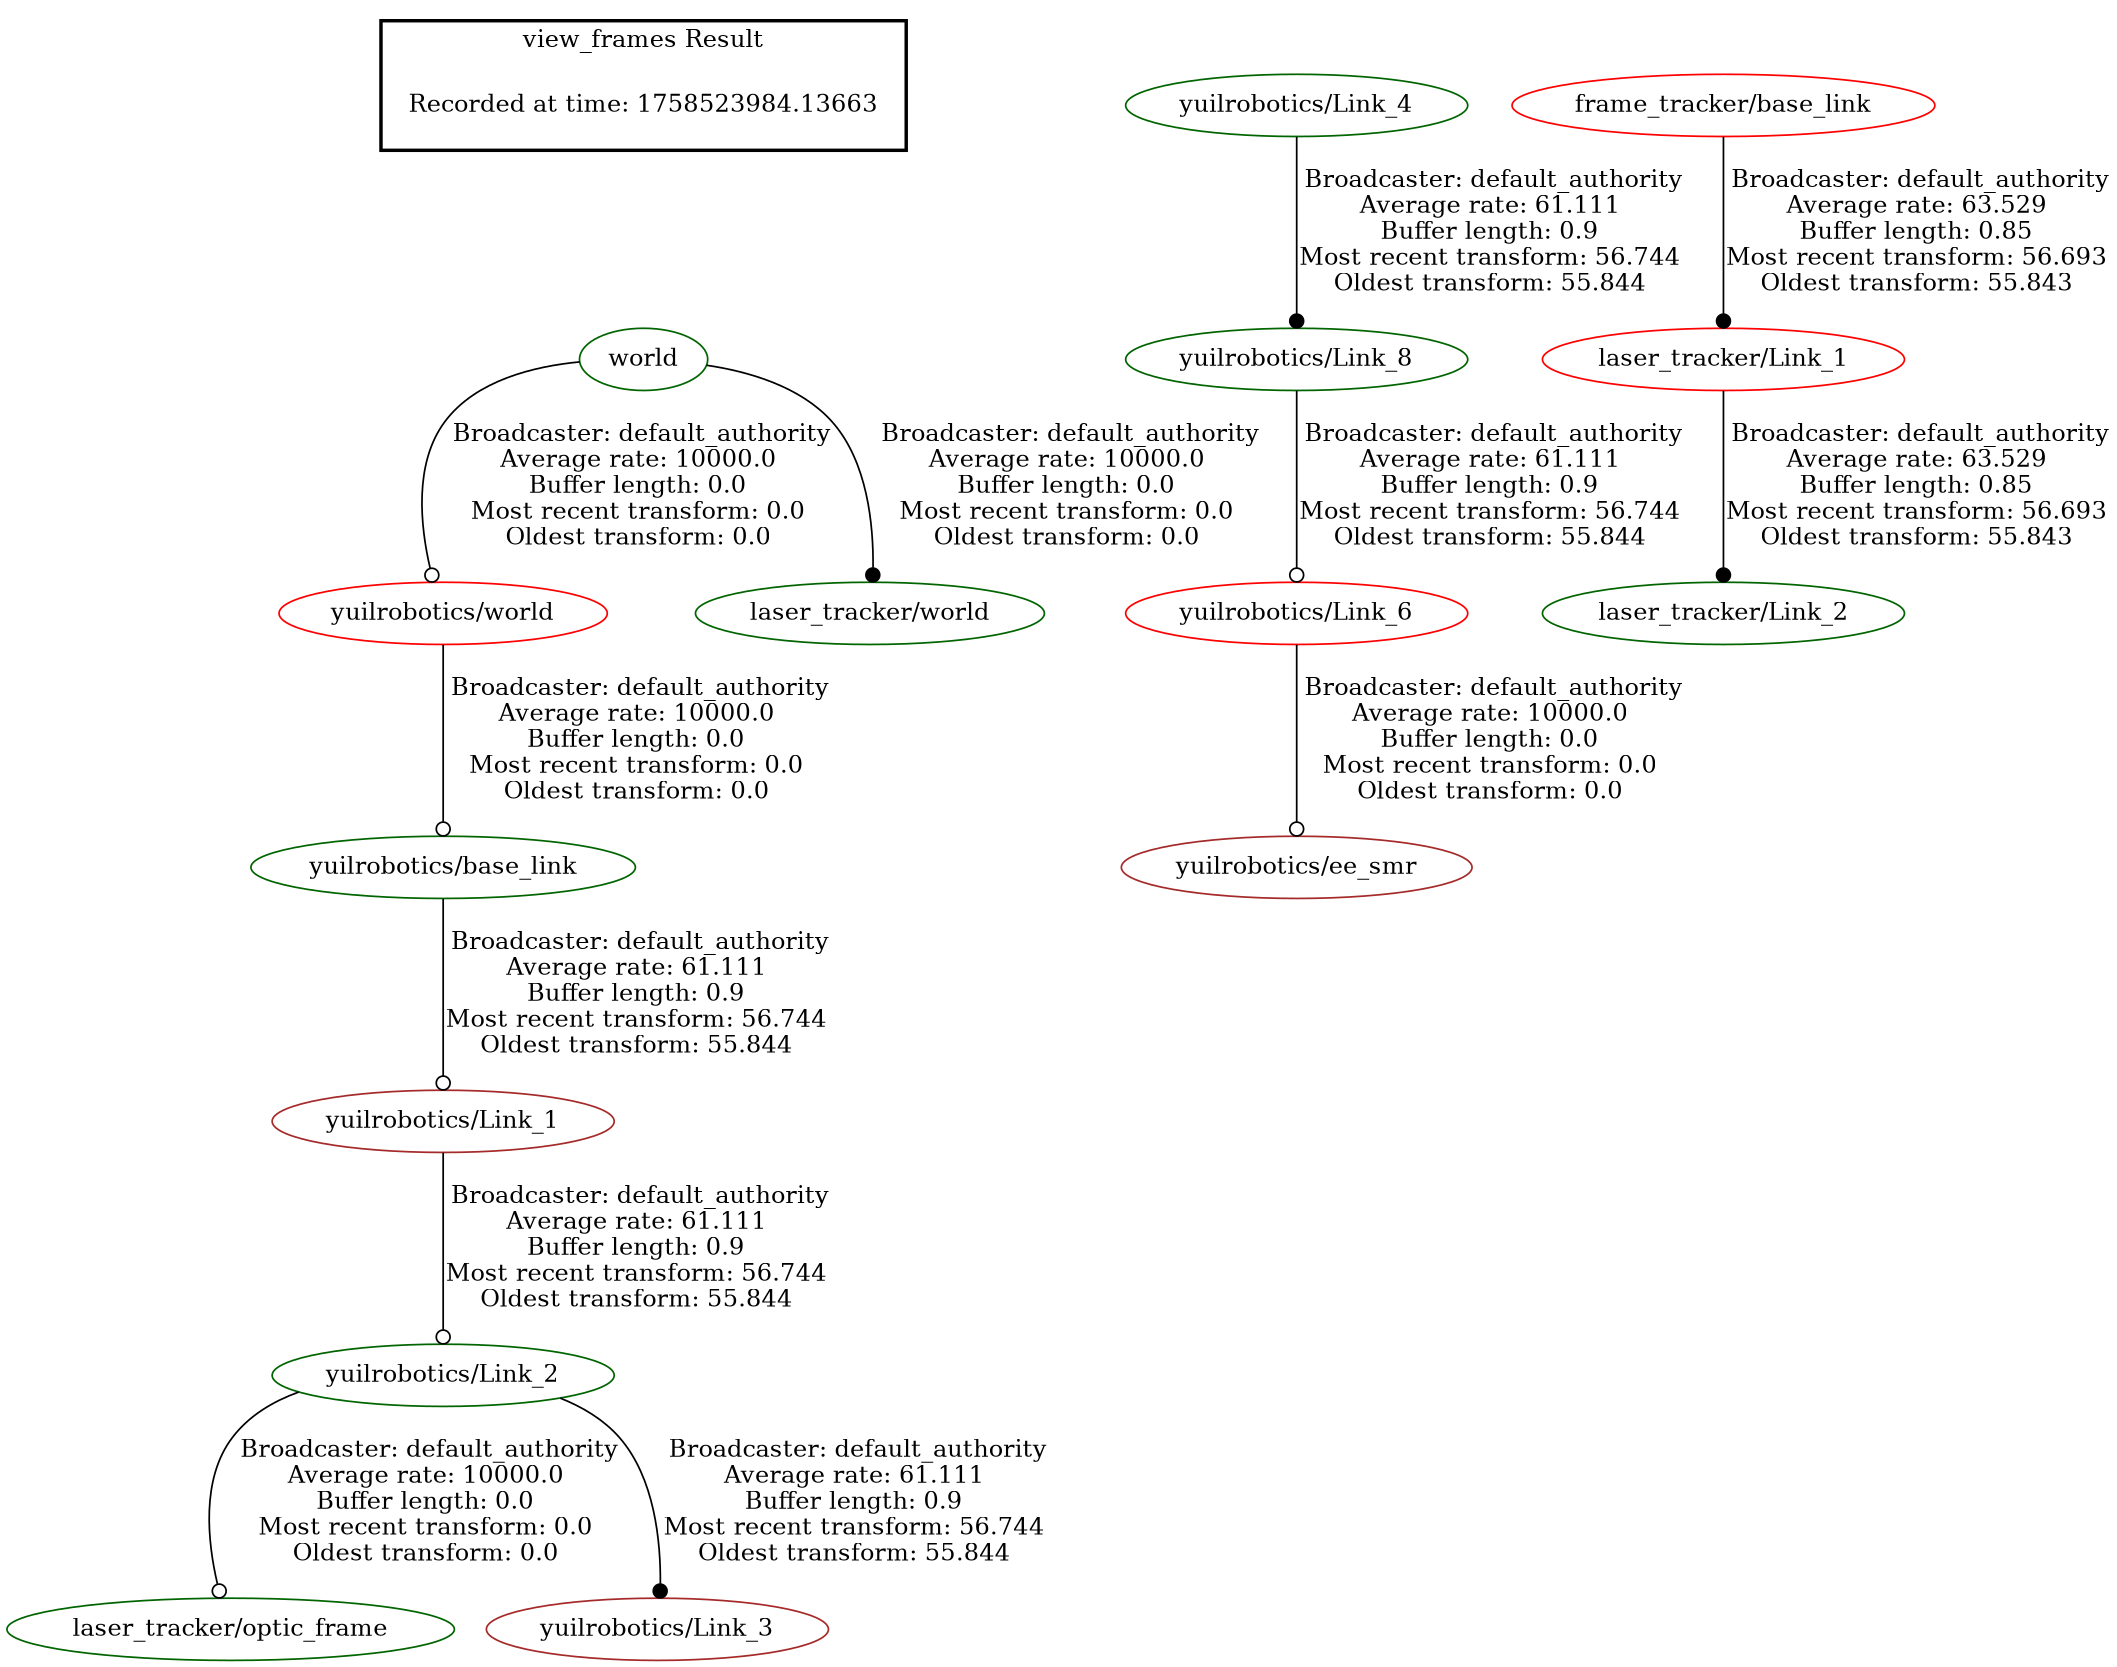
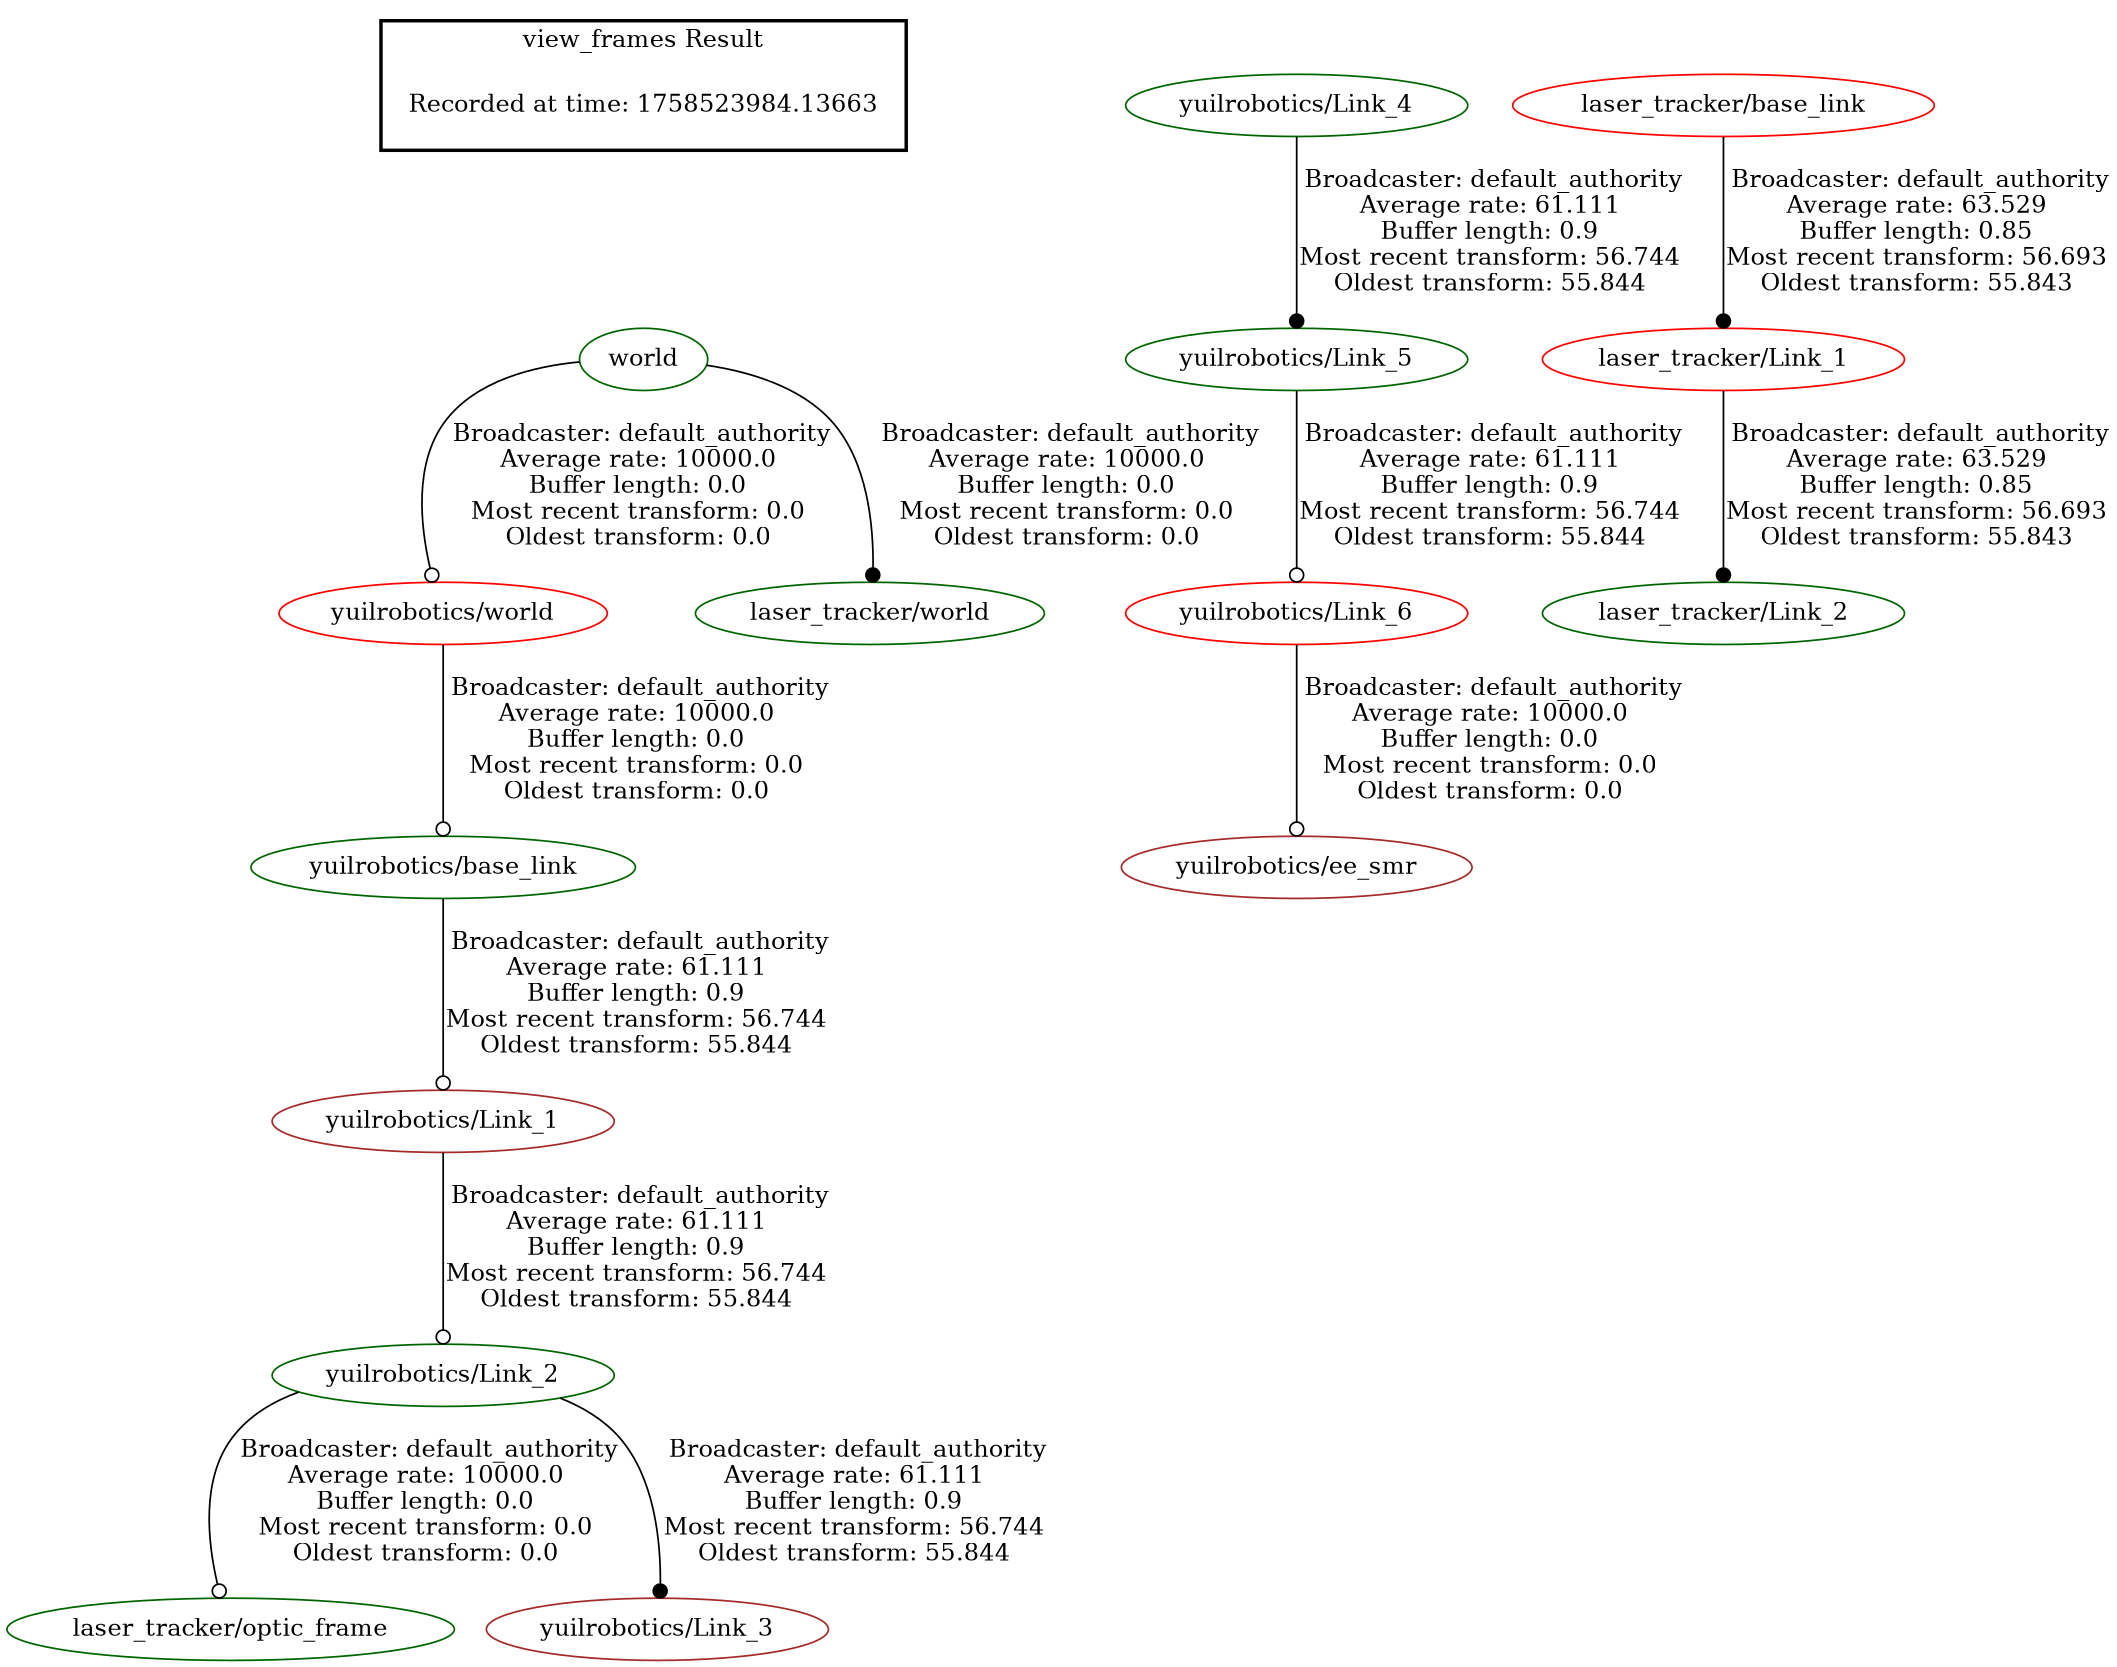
node "frame_tracker/base_link": label "frame_tracker/base_link" -> "laser_tracker/base_link"
node "yuilrobotics/Link_8": label "yuilrobotics/Link_8" -> "yuilrobotics/Link_5"
